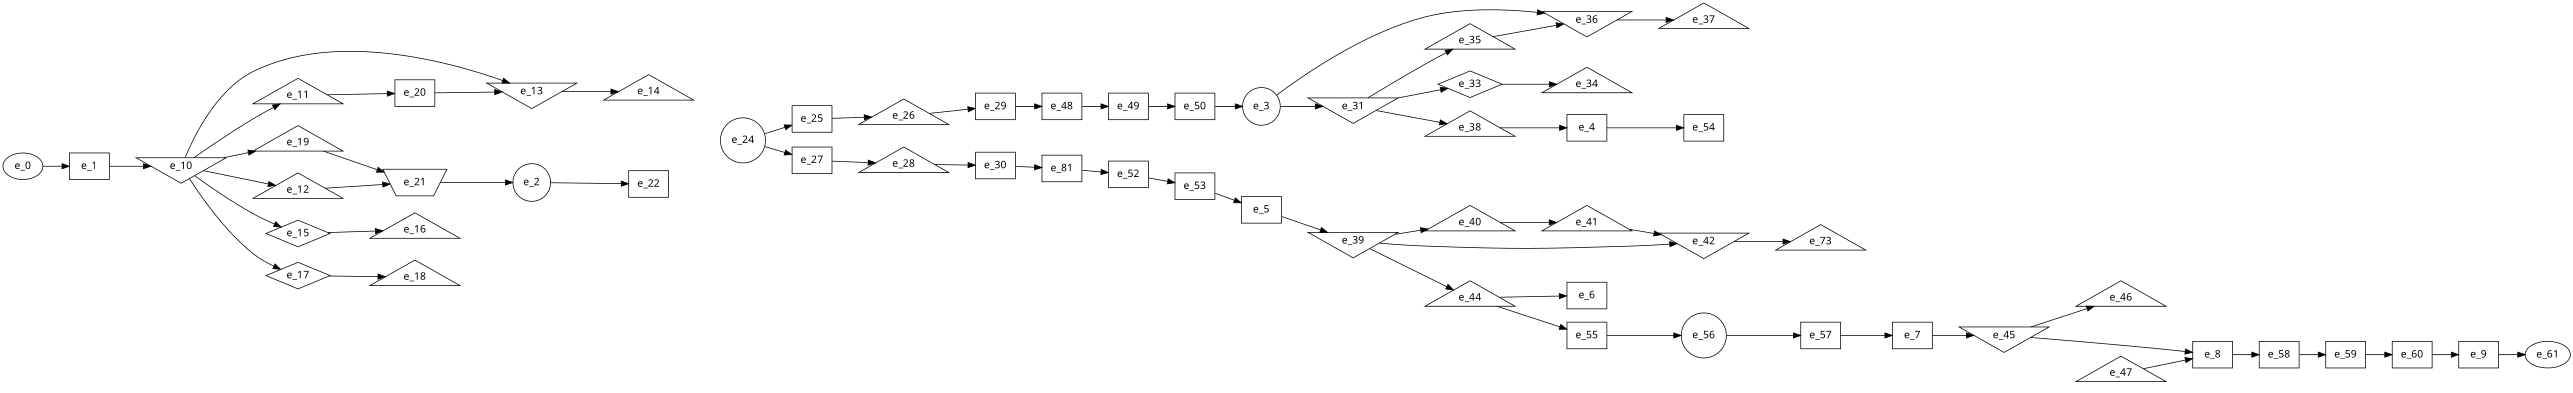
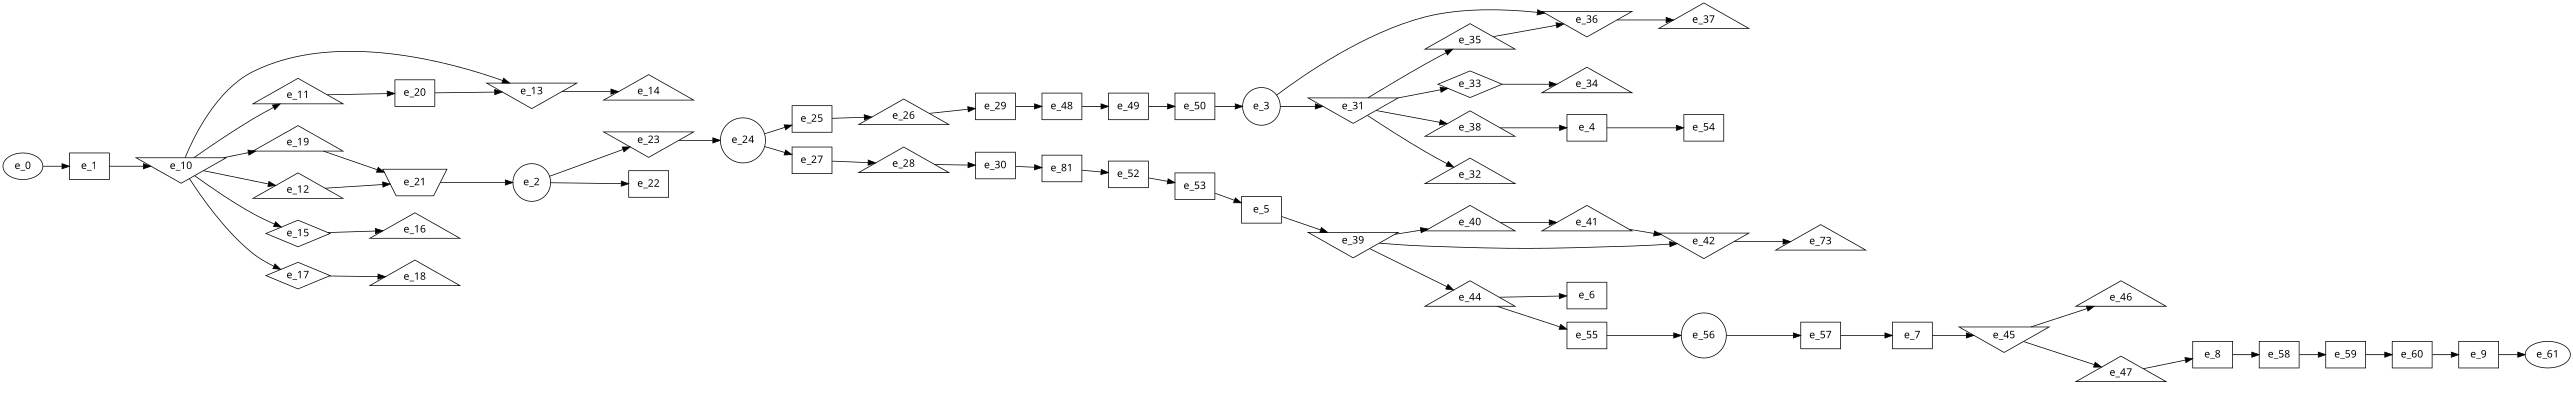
node "e_23": added
node "e_32": added
edge "e_45" -> "e_8": now "e_45" -> "e_47"
